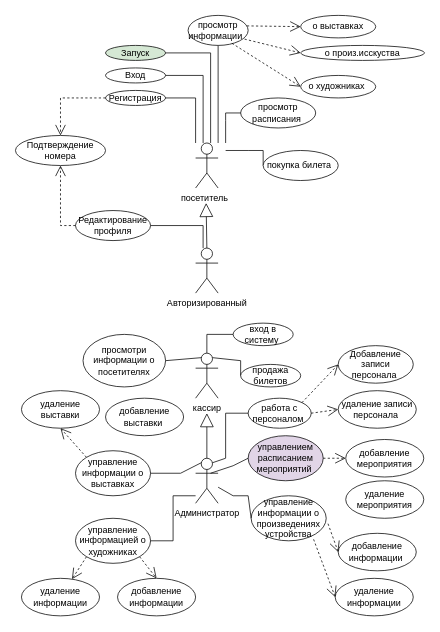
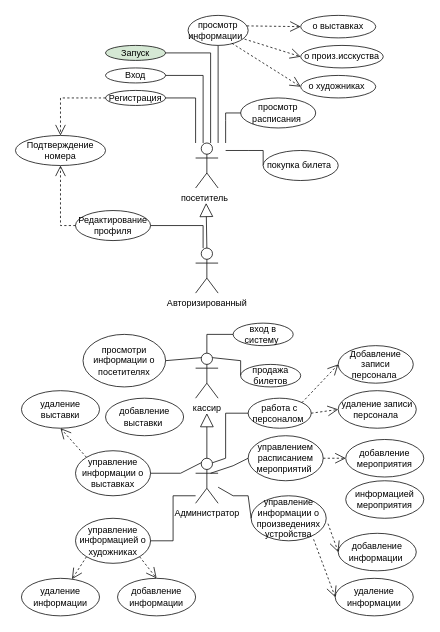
node "о произ.исскуства": size 124x15 -> 83x23
node "управлением расписанием мероприятий": fillcolor #e1d5e7 -> #ffffff
node "удаление мероприятия": label "удаление мероприятия" -> "информацией мероприятия"
